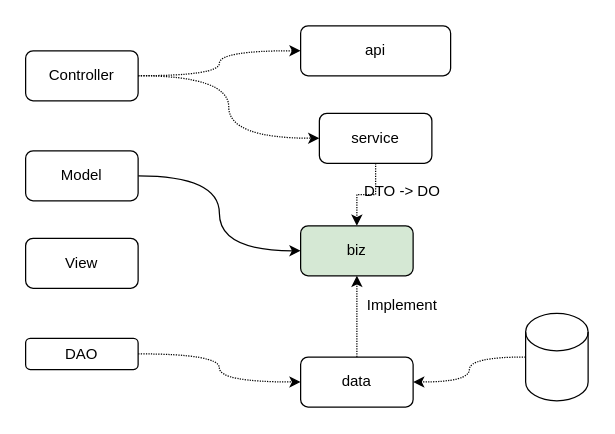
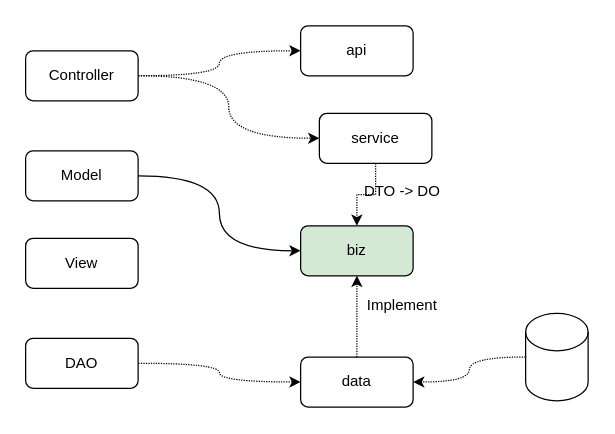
node "api": size 150x50 -> 113x50
node "DAO": size 113x31 -> 113x50
